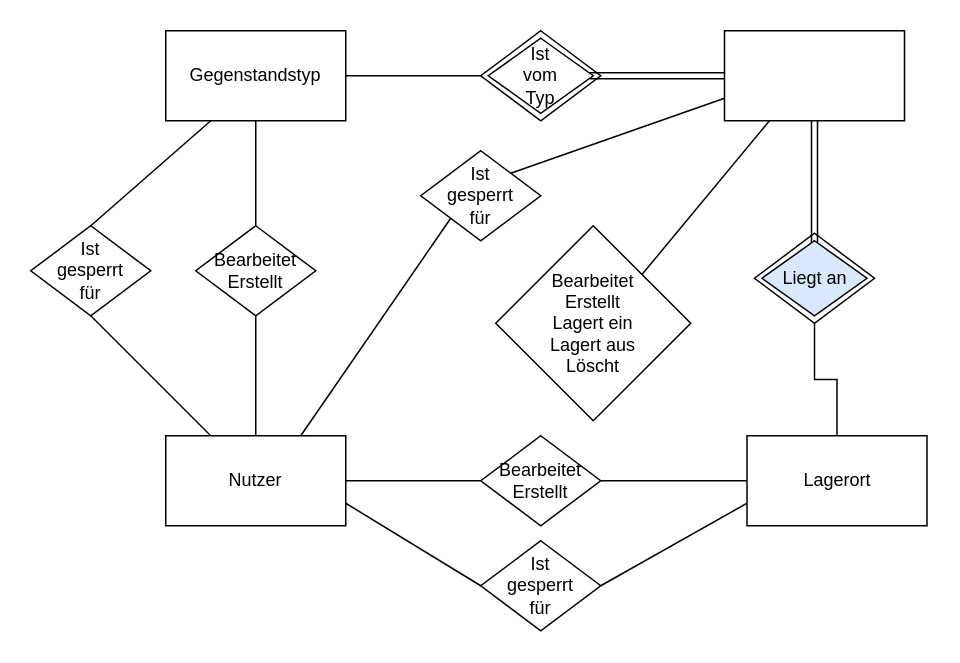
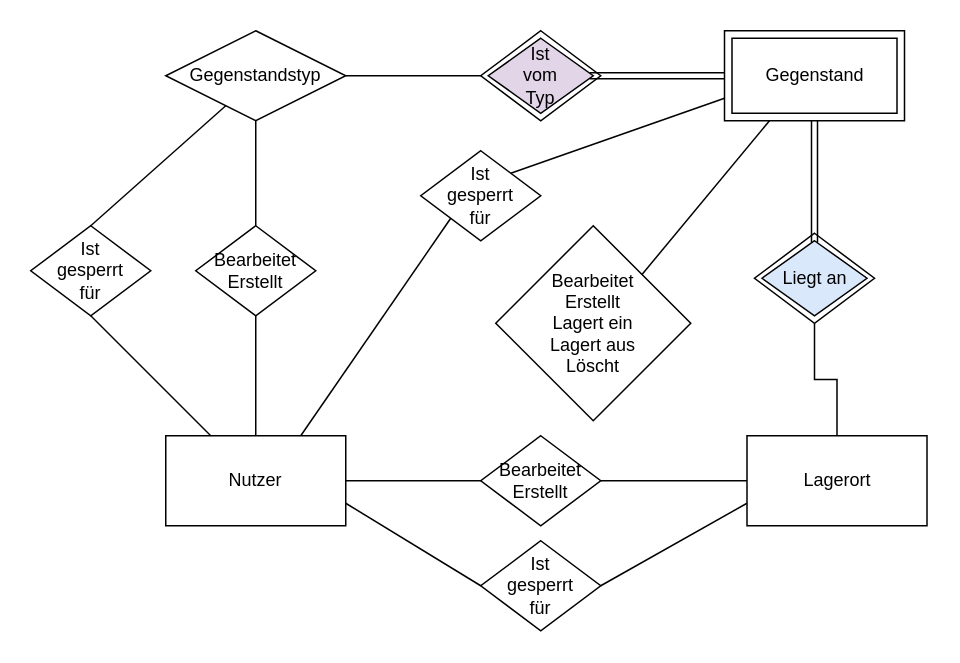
node "Gegenstandstyp": shape rectangle -> diamond
node "Ist vom Typ": fillcolor #ffffff -> #e1d5e7
node "Gegenstand": added
